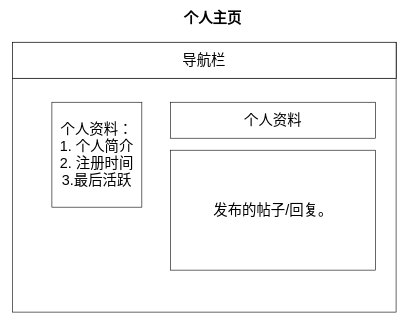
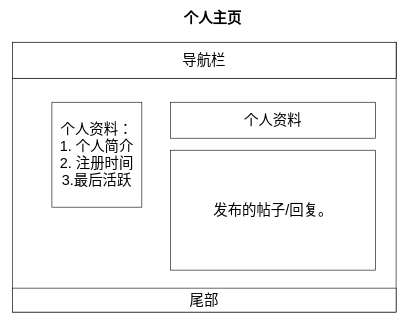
node "尾部": added
